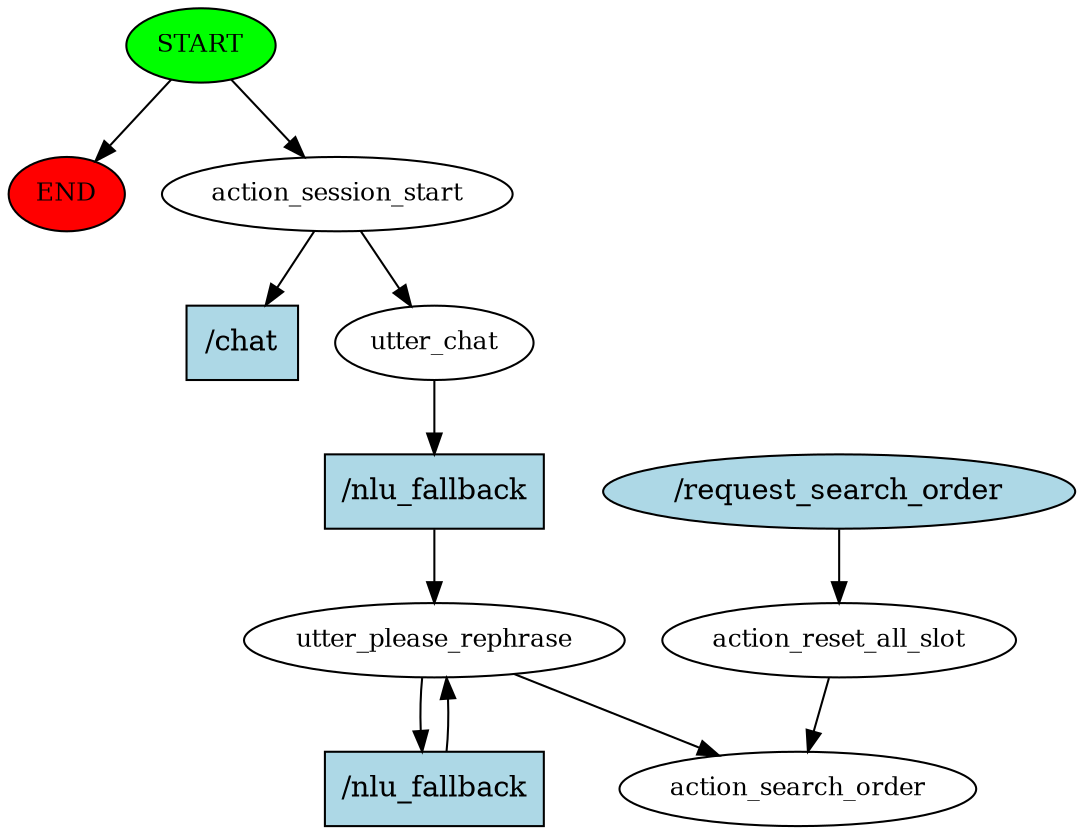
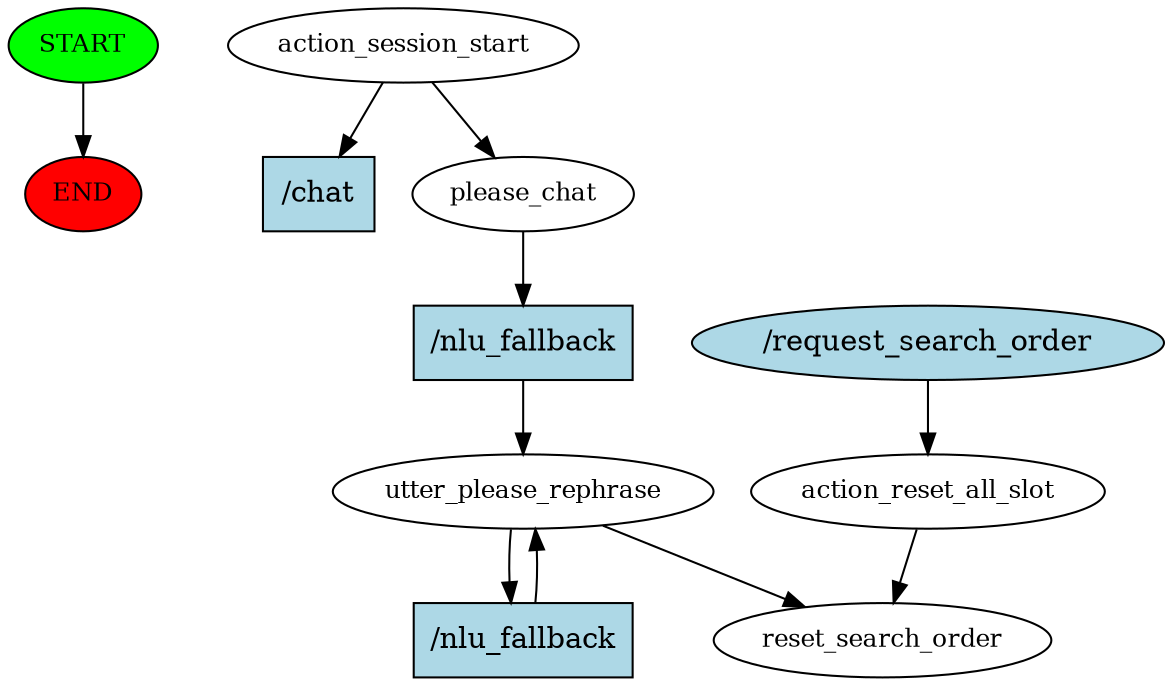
edge "START" -> "action_session_start": removed
node "utter_chat": label "utter_chat" -> "please_chat"
node "action_search_order": label "action_search_order" -> "reset_search_order"
